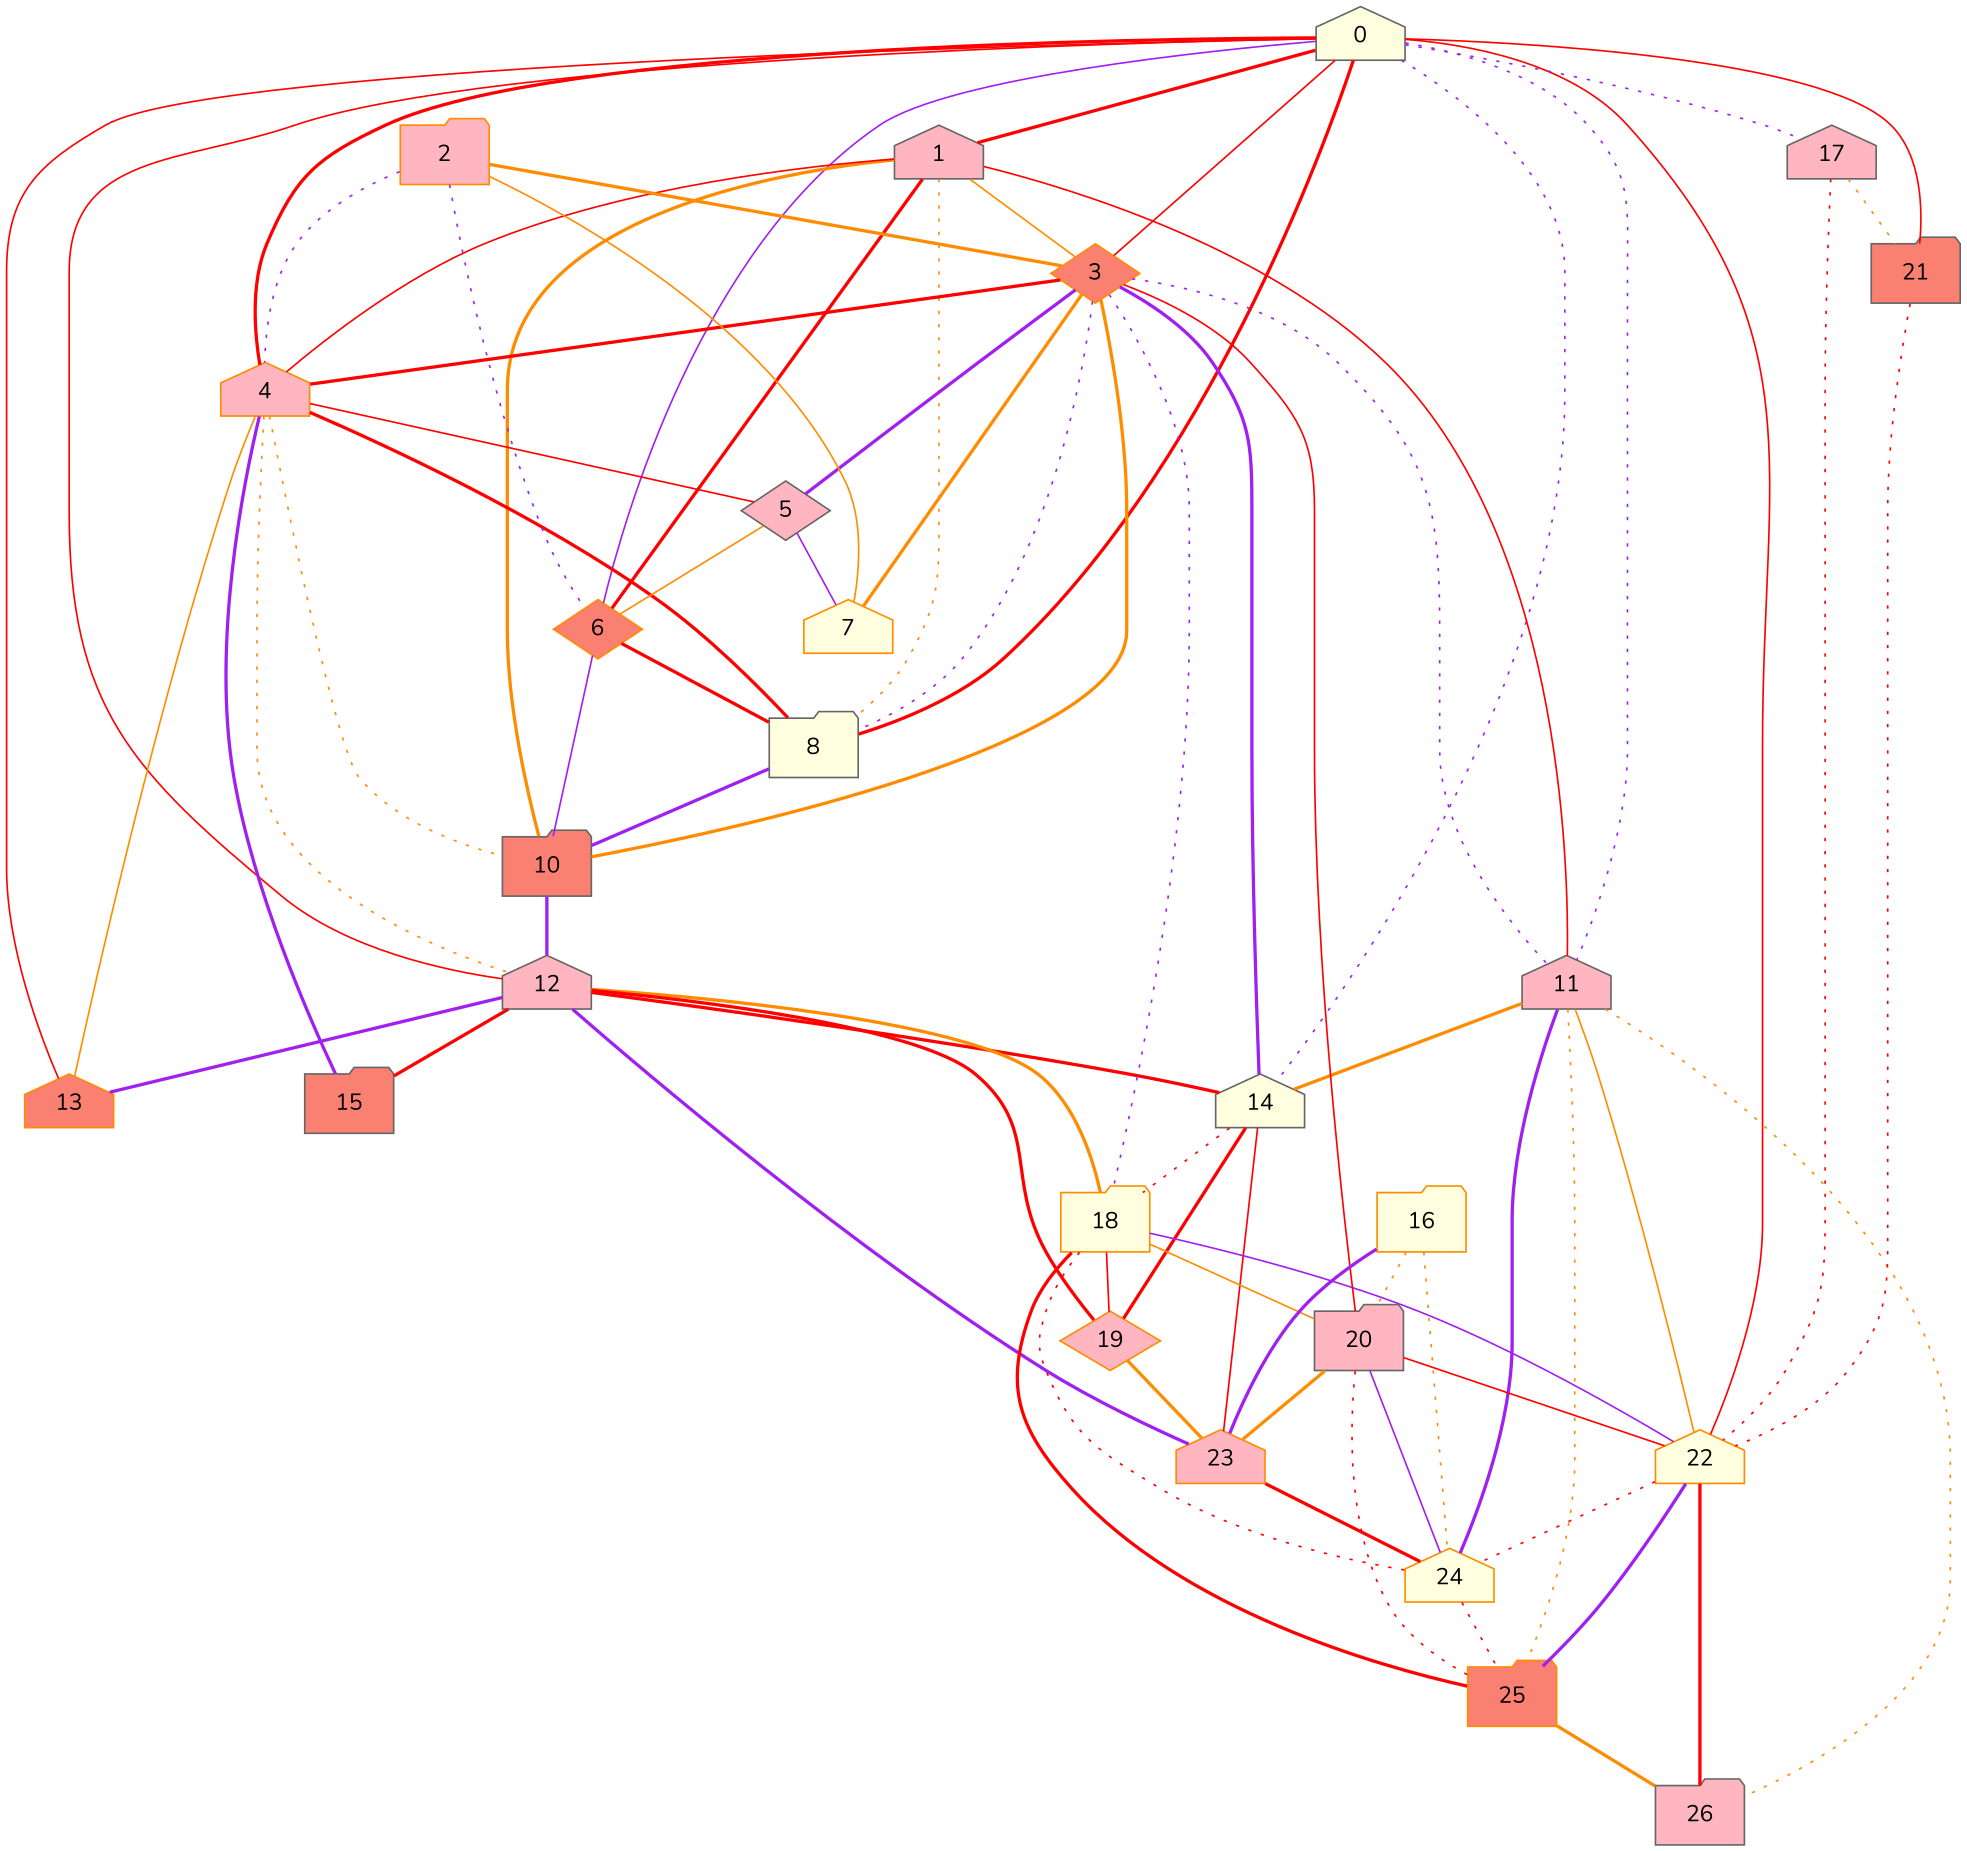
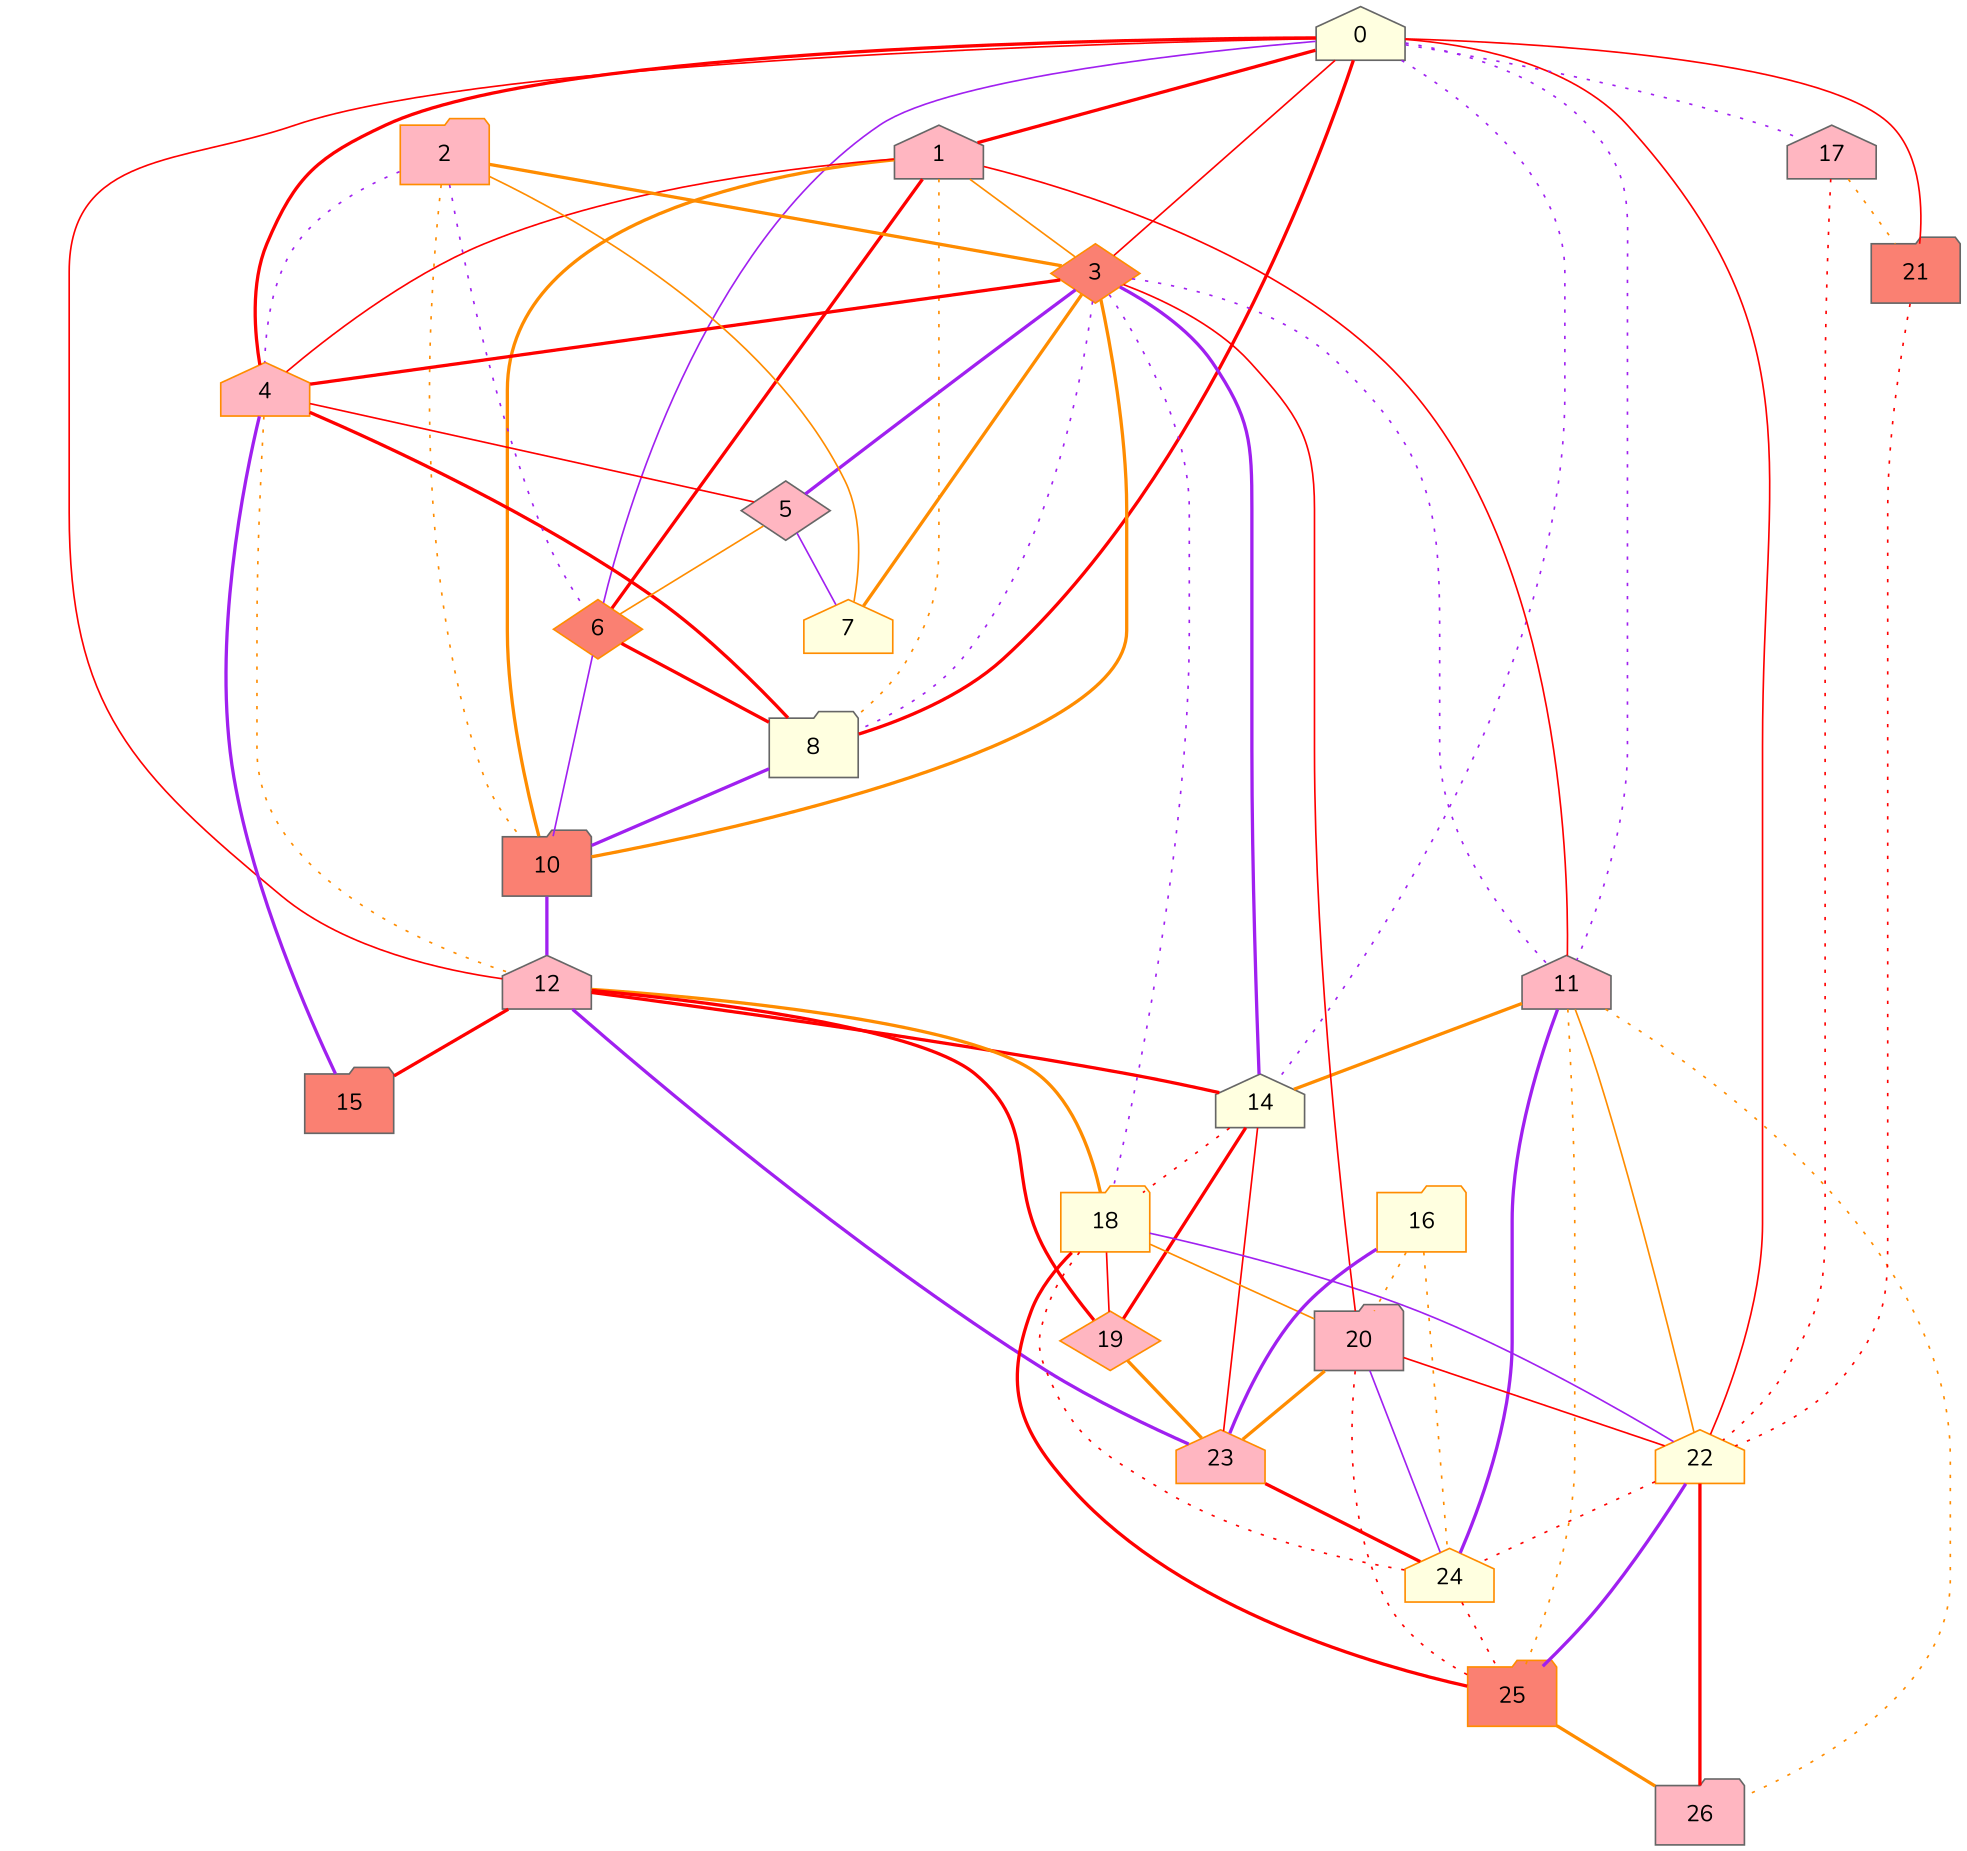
edge "4" -- "10": now "2" -- "10"
node "13": removed
